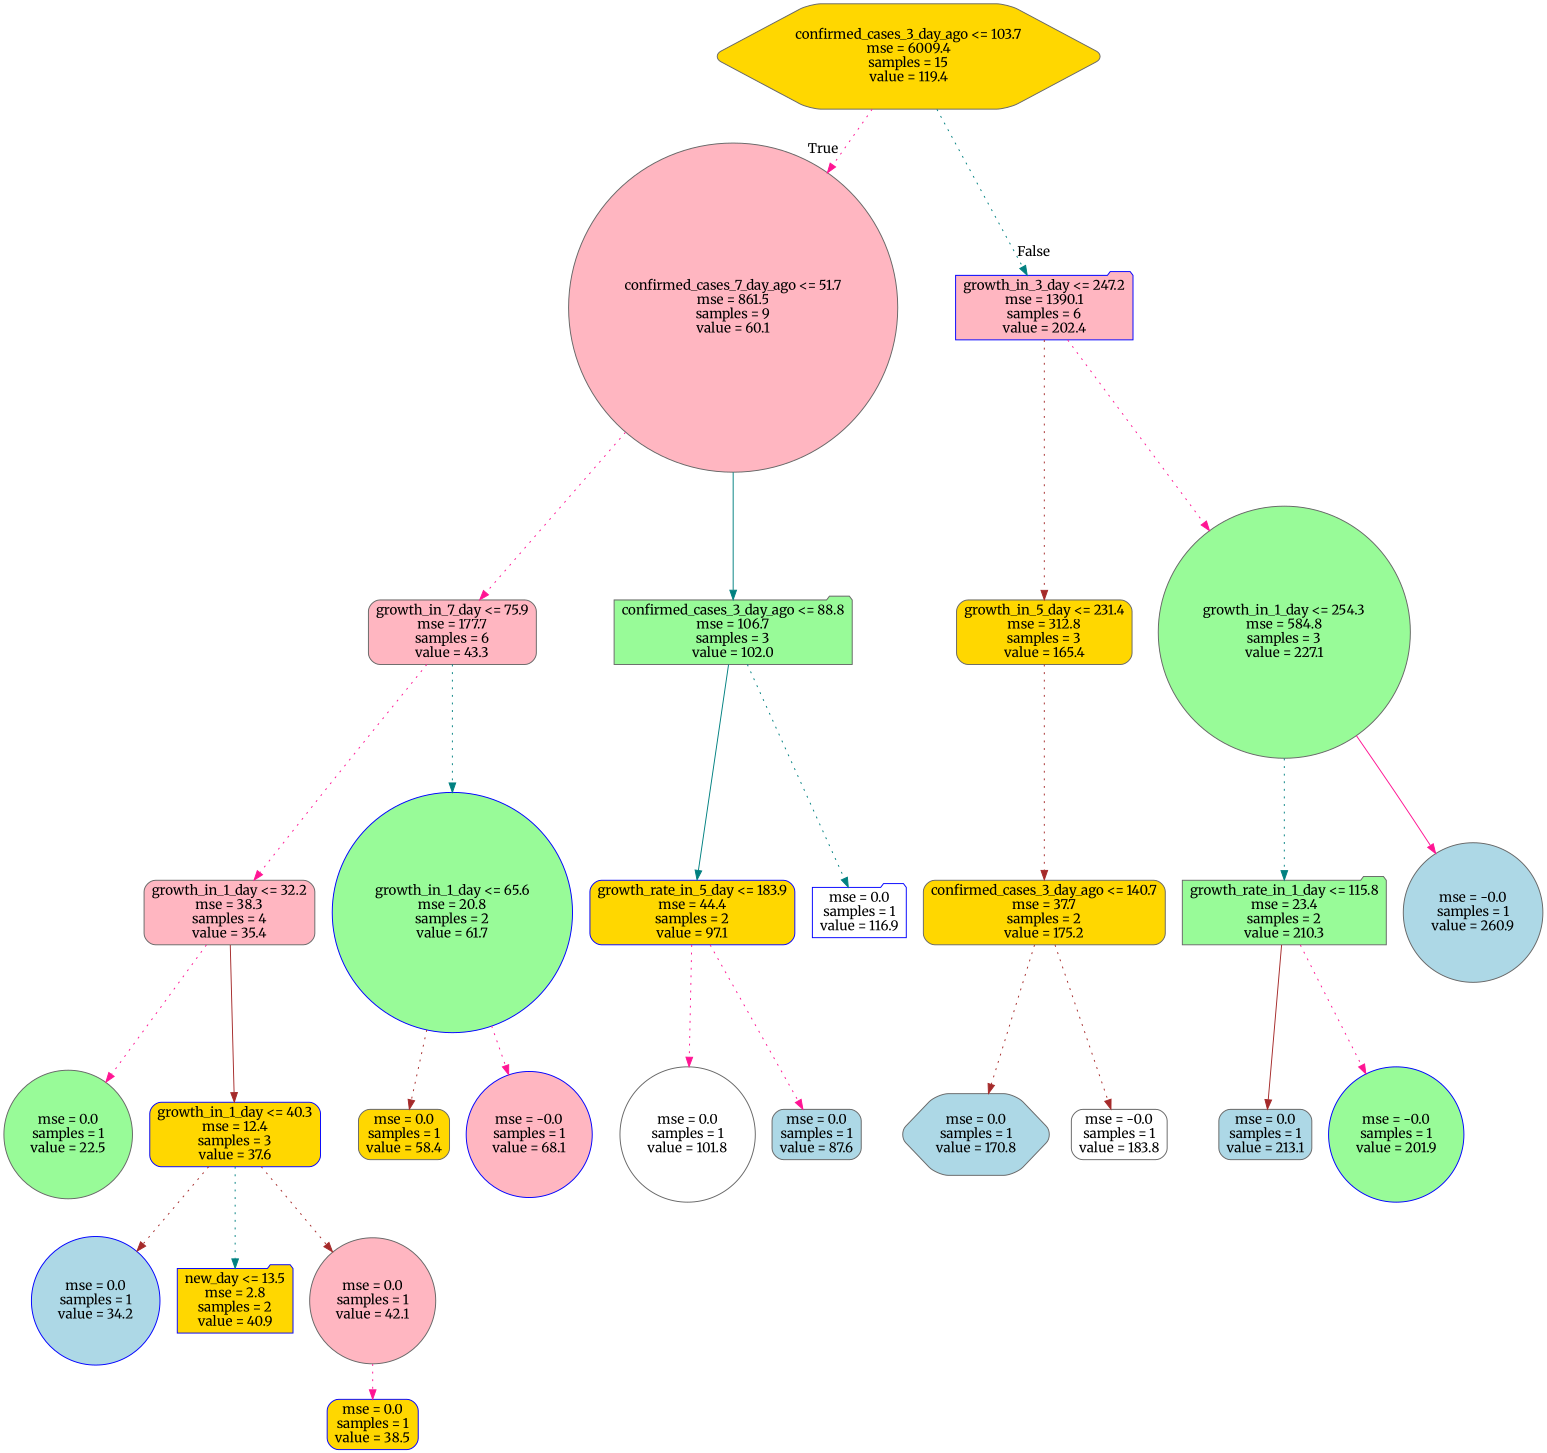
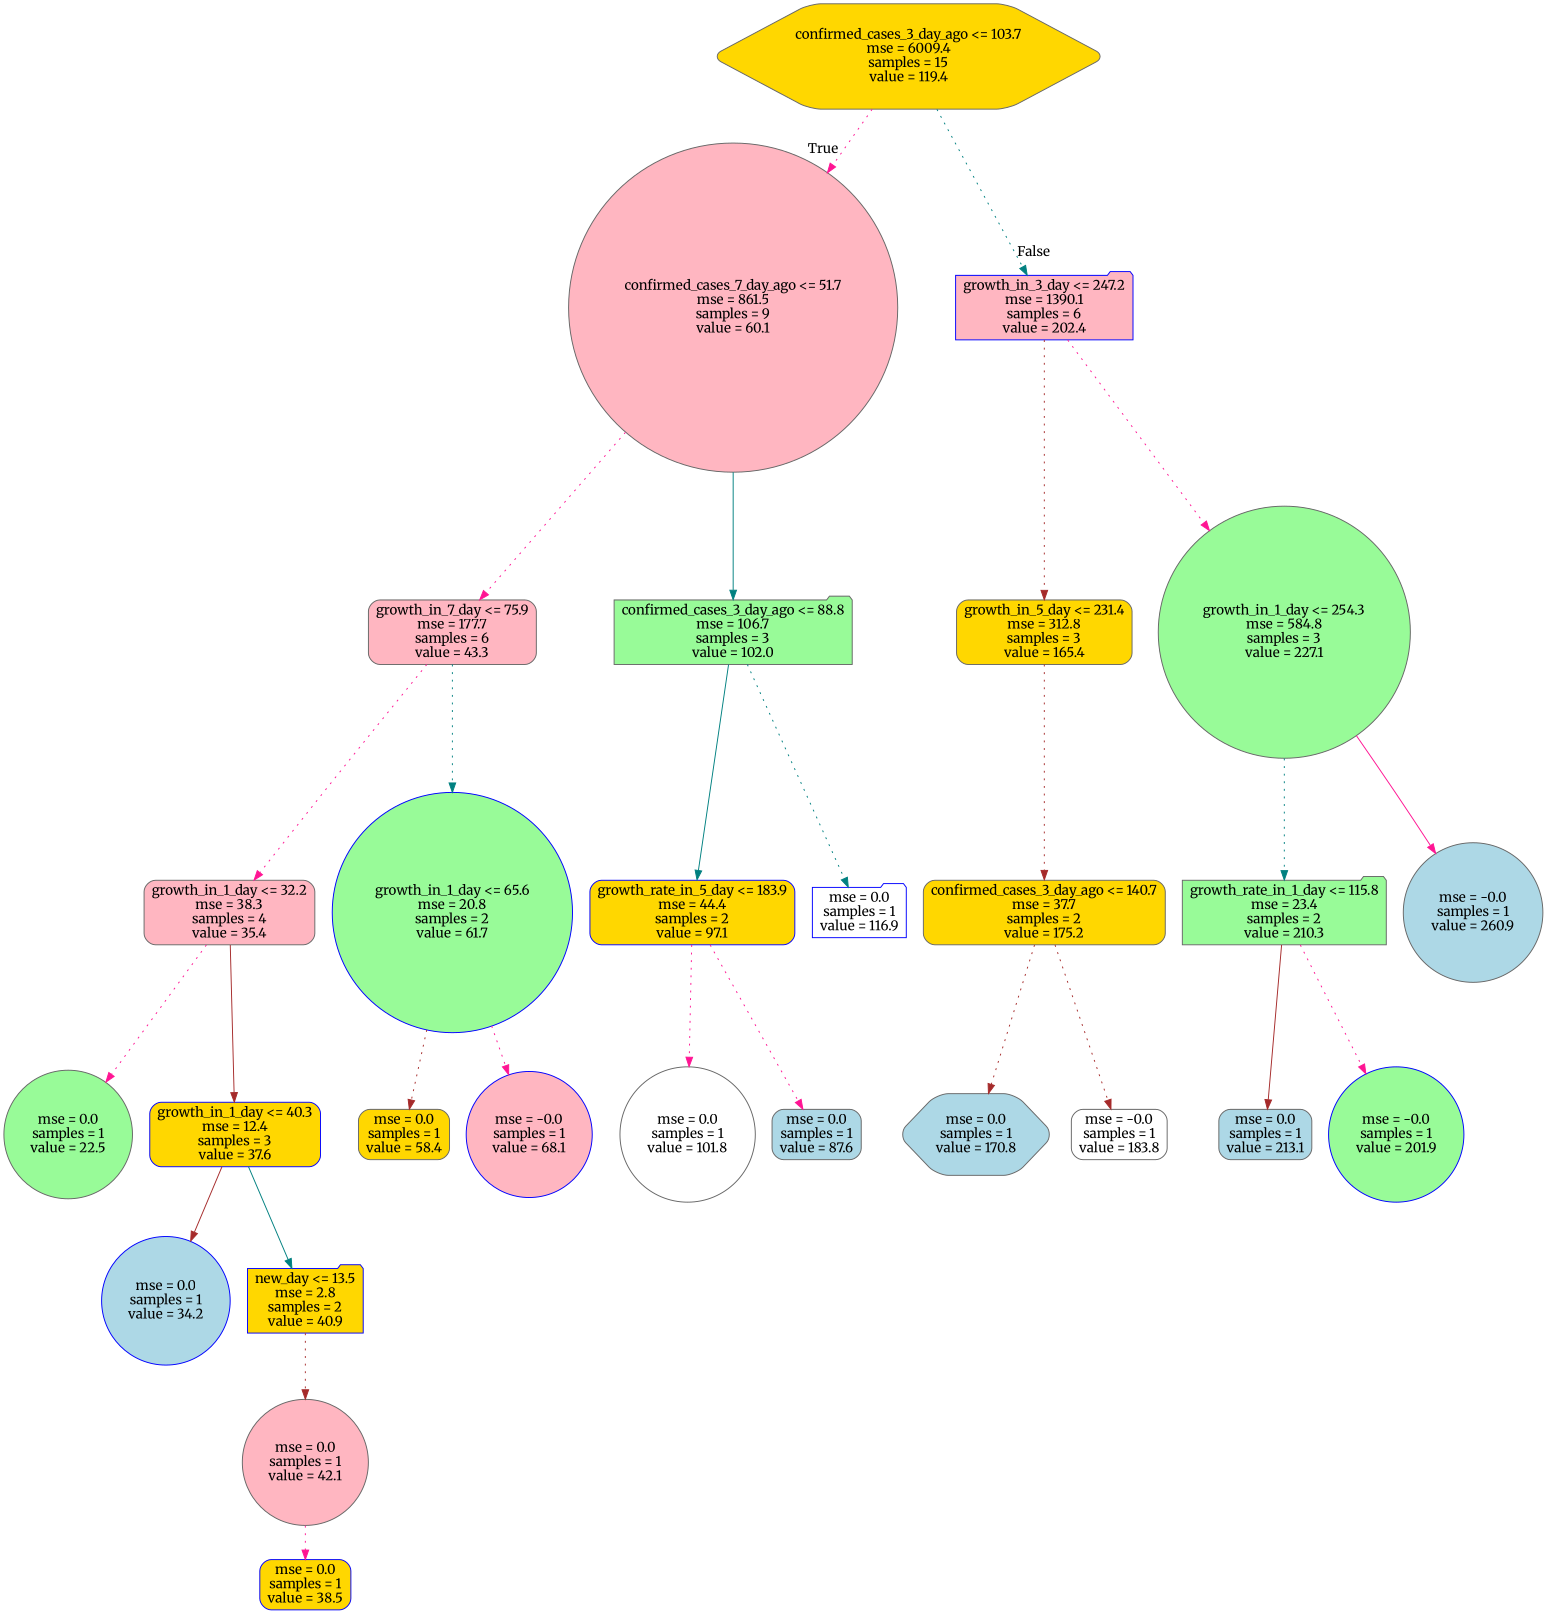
edge "growth_in_1_day <= 40.3 mse = 12.4 samples = 3 value = 37.6" -> "mse = 0.0 samples = 1 value = 34.2": style dotted -> solid
edge "growth_in_1_day <= 40.3 mse = 12.4 samples = 3 value = 37.6" -> "mse = 0.0 samples = 1 value = 42.1": now "new_day <= 13.5 mse = 2.8 samples = 2 value = 40.9" -> "mse = 0.0 samples = 1 value = 42.1"
edge "growth_in_1_day <= 40.3 mse = 12.4 samples = 3 value = 37.6" -> "new_day <= 13.5 mse = 2.8 samples = 2 value = 40.9": style dotted -> solid
